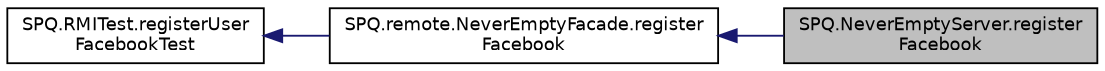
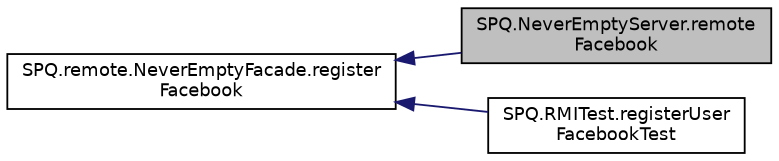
edge "SPQ.remote.NeverEmptyFacade.register Facebook" -> "SPQ.RMITest.registerUser FacebookTest": reversed
node "SPQ.NeverEmptyServer.register Facebook": label "SPQ.NeverEmptyServer.register Facebook" -> "SPQ.NeverEmptyServer.remote Facebook"
